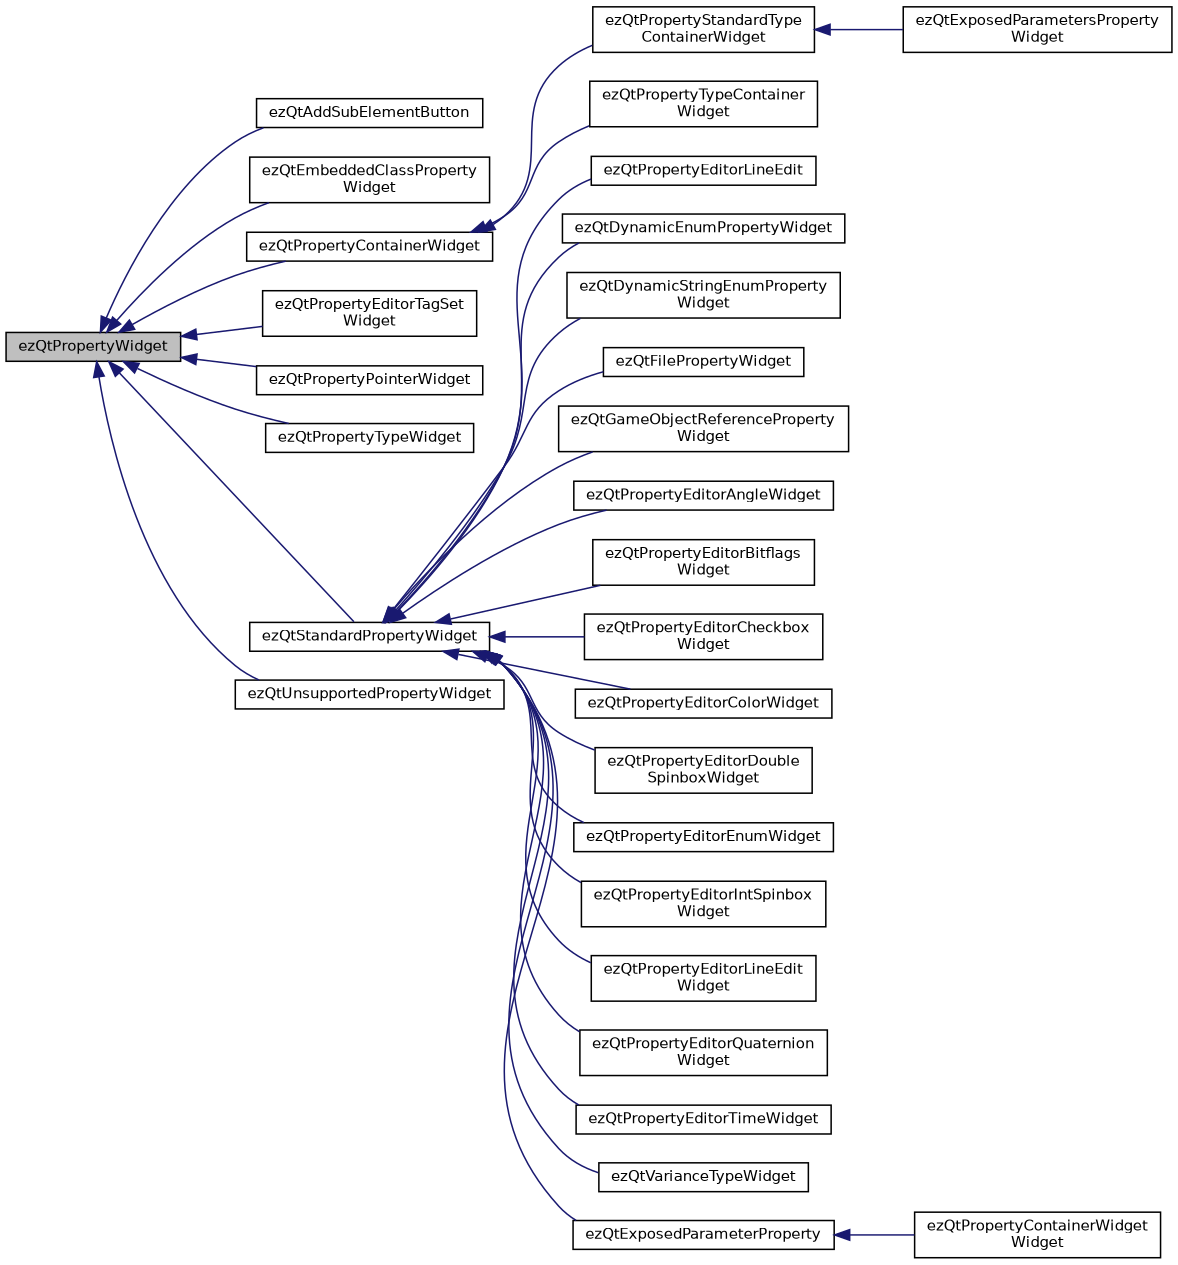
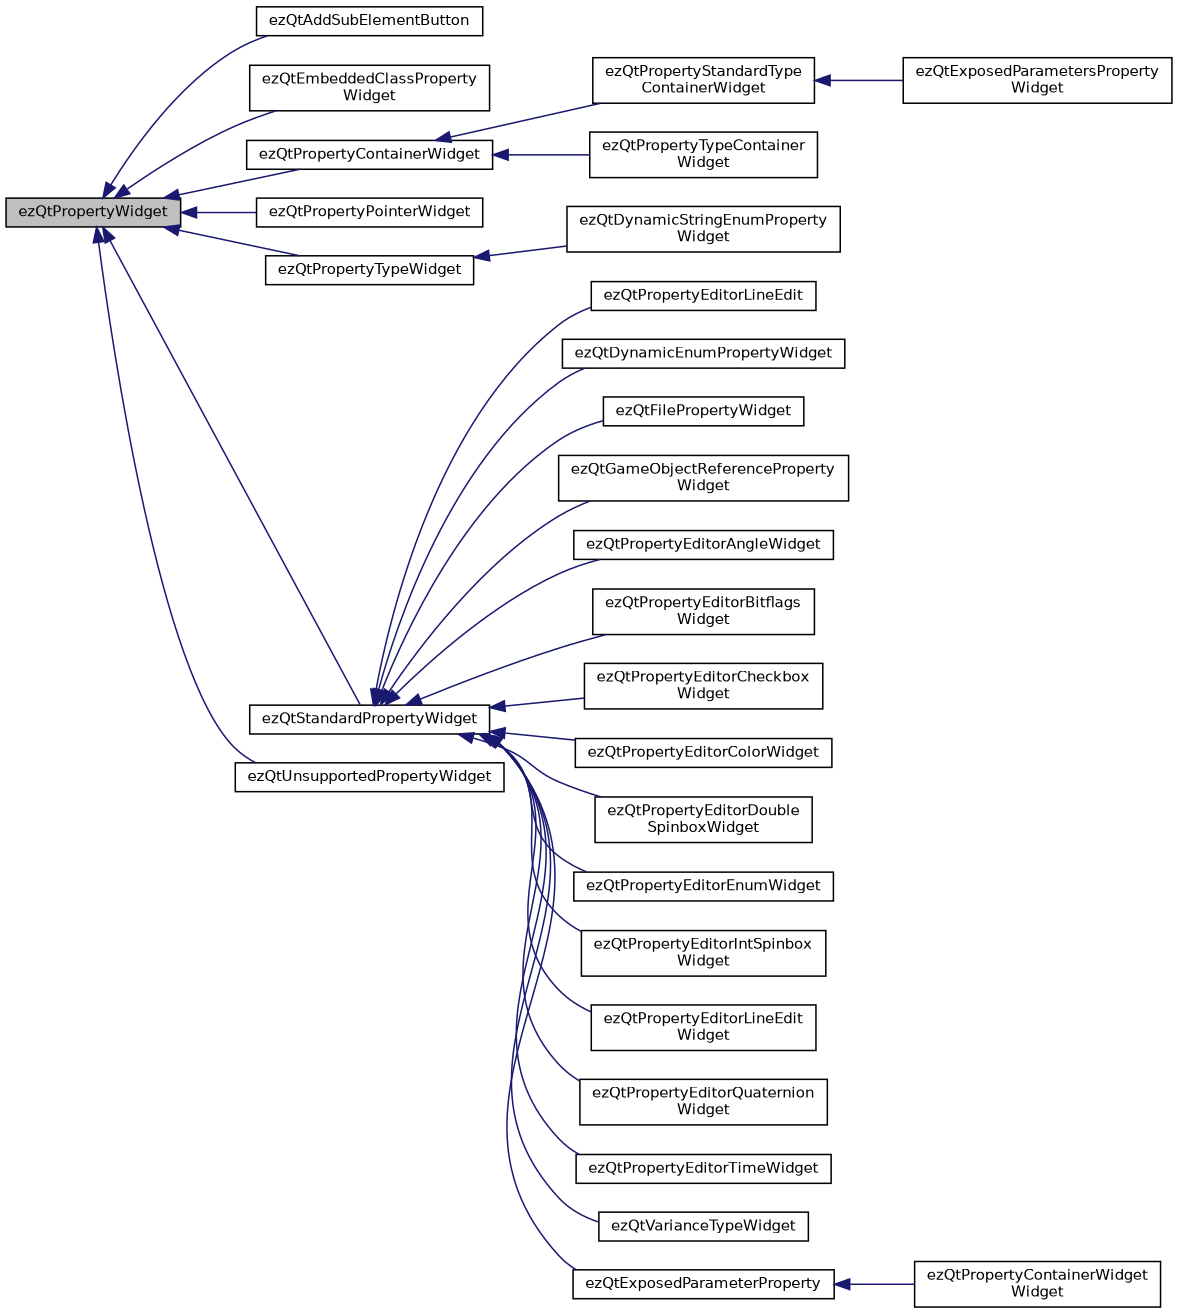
node "ezQtPropertyEditorTagSet Widget": removed
edge "ezQtDynamicStringEnumProperty Widget" -> "ezQtStandardPropertyWidget": now "ezQtDynamicStringEnumProperty Widget" -> "ezQtPropertyTypeWidget"
